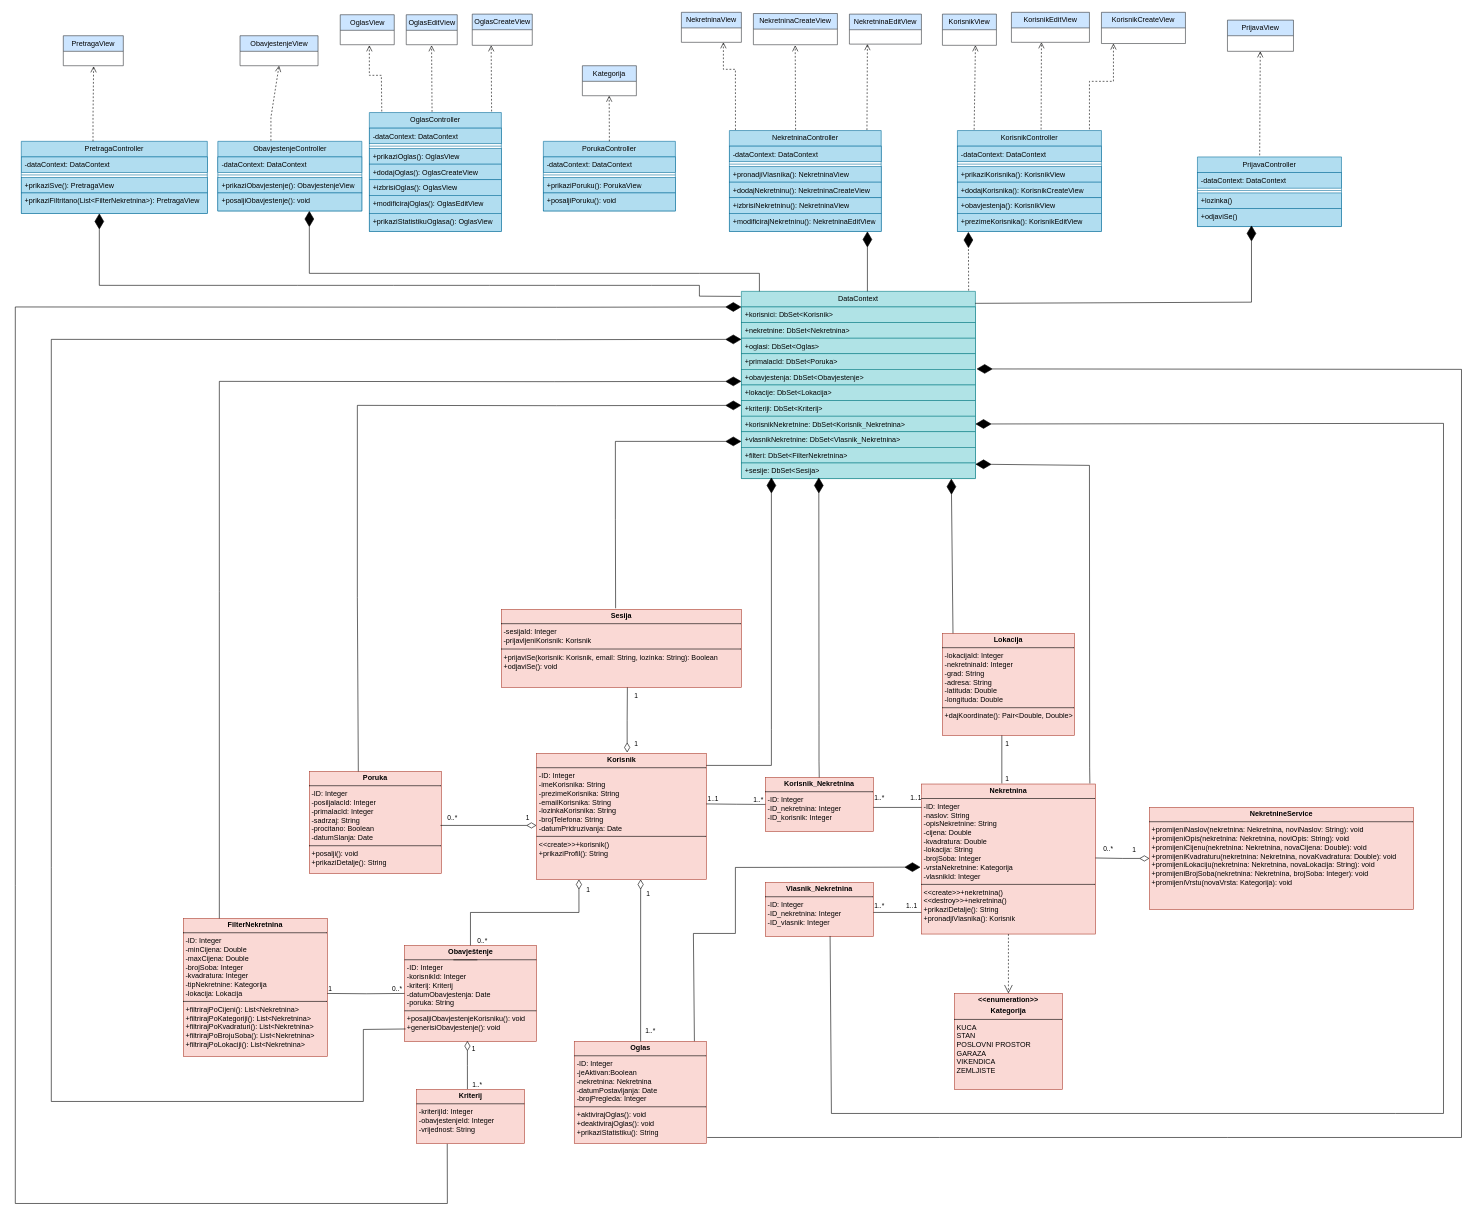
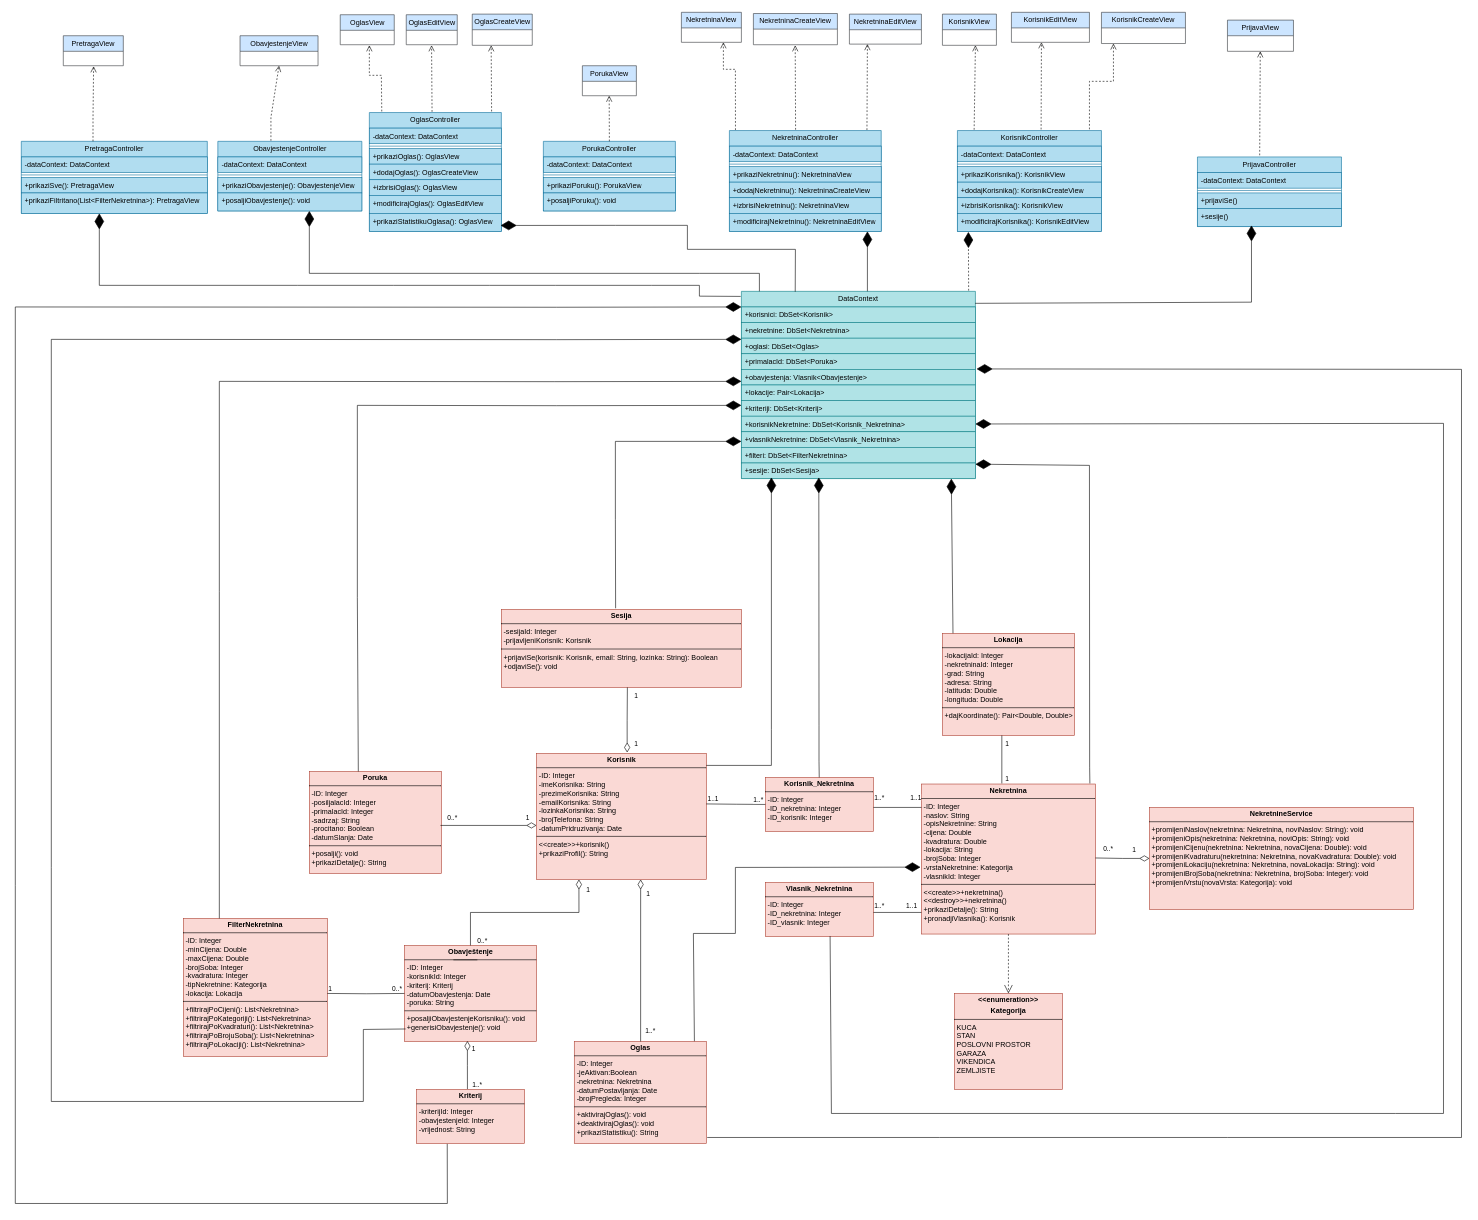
node "Kategorija": label "Kategorija" -> "PorukaView"
node "+pronadjiVlasnika(): NekretninaView": label "+pronadjiVlasnika(): NekretninaView" -> "+prikaziNekretninu(): NekretninaView"
node "+lozinka()": label "+lozinka()" -> "+prijaviSe()"
node "+obavjestenja(): KorisnikView": label "+obavjestenja(): KorisnikView" -> "+izbrisiKorisnika(): KorisnikView"
node "+odjaviSe()": label "+odjaviSe()" -> "+sesije()"
node "+prezimeKorisnika(): KorisnikEditView": label "+prezimeKorisnika(): KorisnikEditView" -> "+modificirajKorisnika(): KorisnikEditView"
edge "DataContext" -> "+prikaziStatistikuOglasa(): OglasView": added
node "+obavjestenja: DbSet<Obavjestenje>": label "+obavjestenja: DbSet<Obavjestenje>" -> "+obavjestenja: Vlasnik<Obavjestenje>"
node "+lokacije: DbSet<Lokacija>": label "+lokacije: DbSet<Lokacija>" -> "+lokacije: Pair<Lokacija>"
